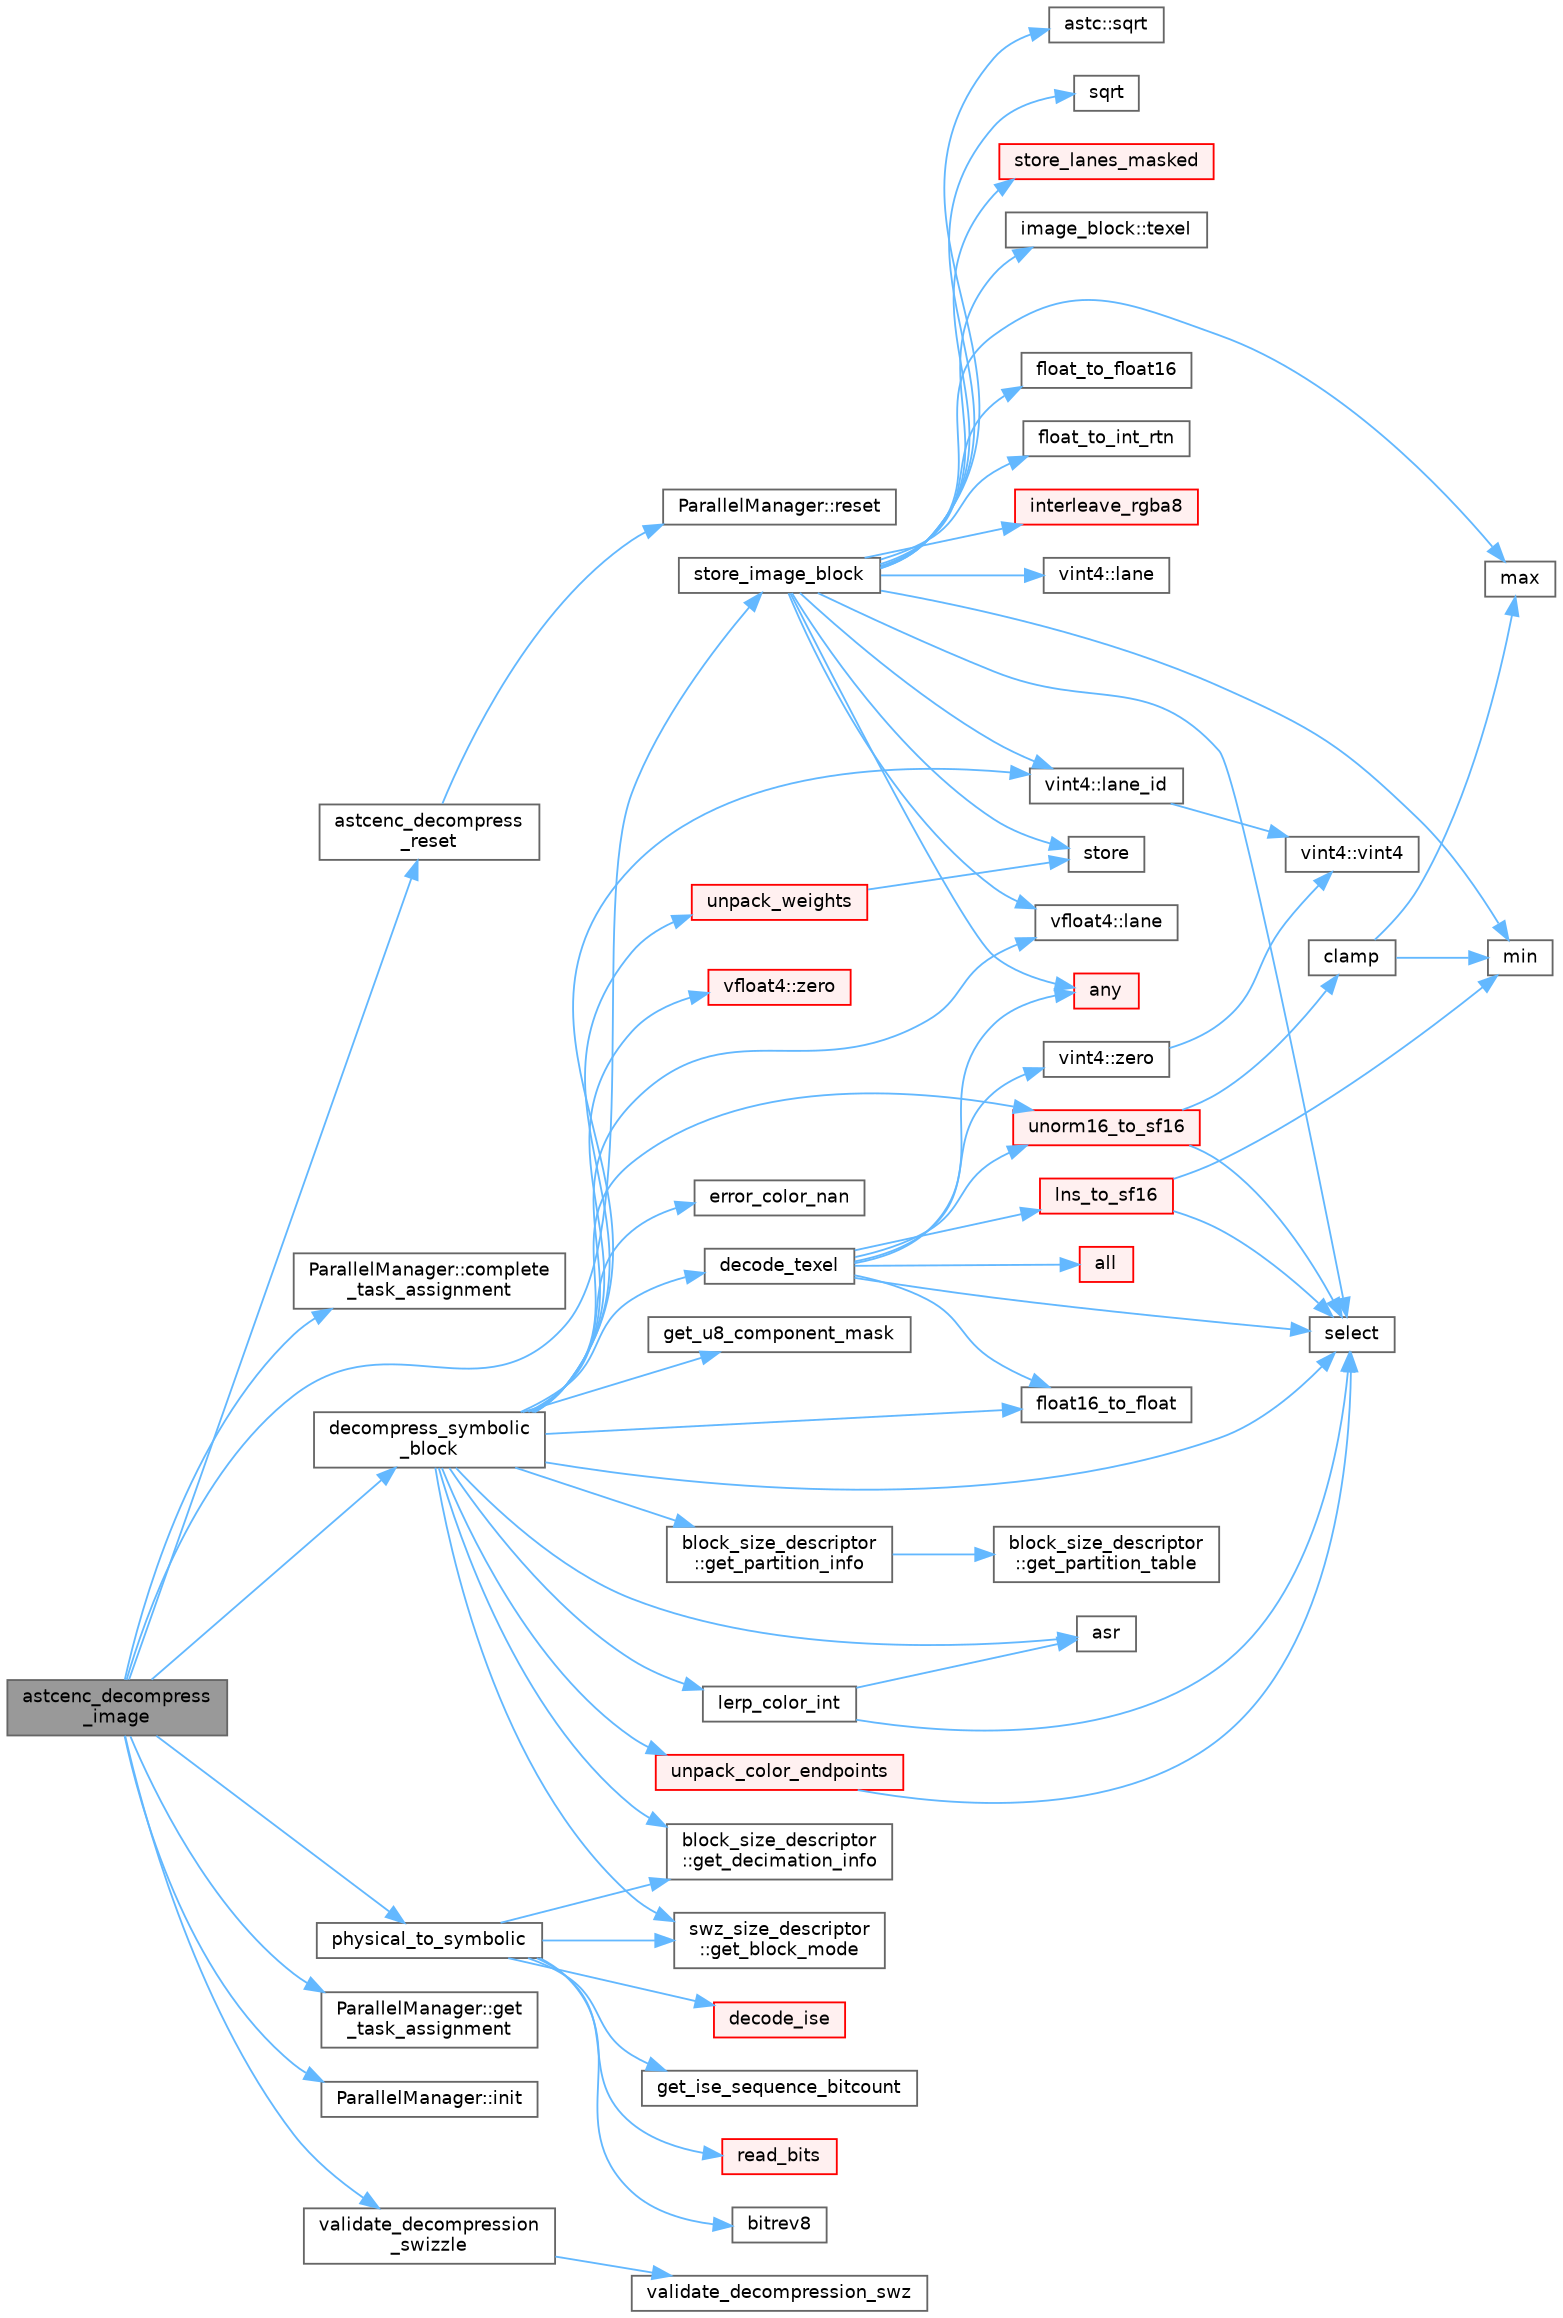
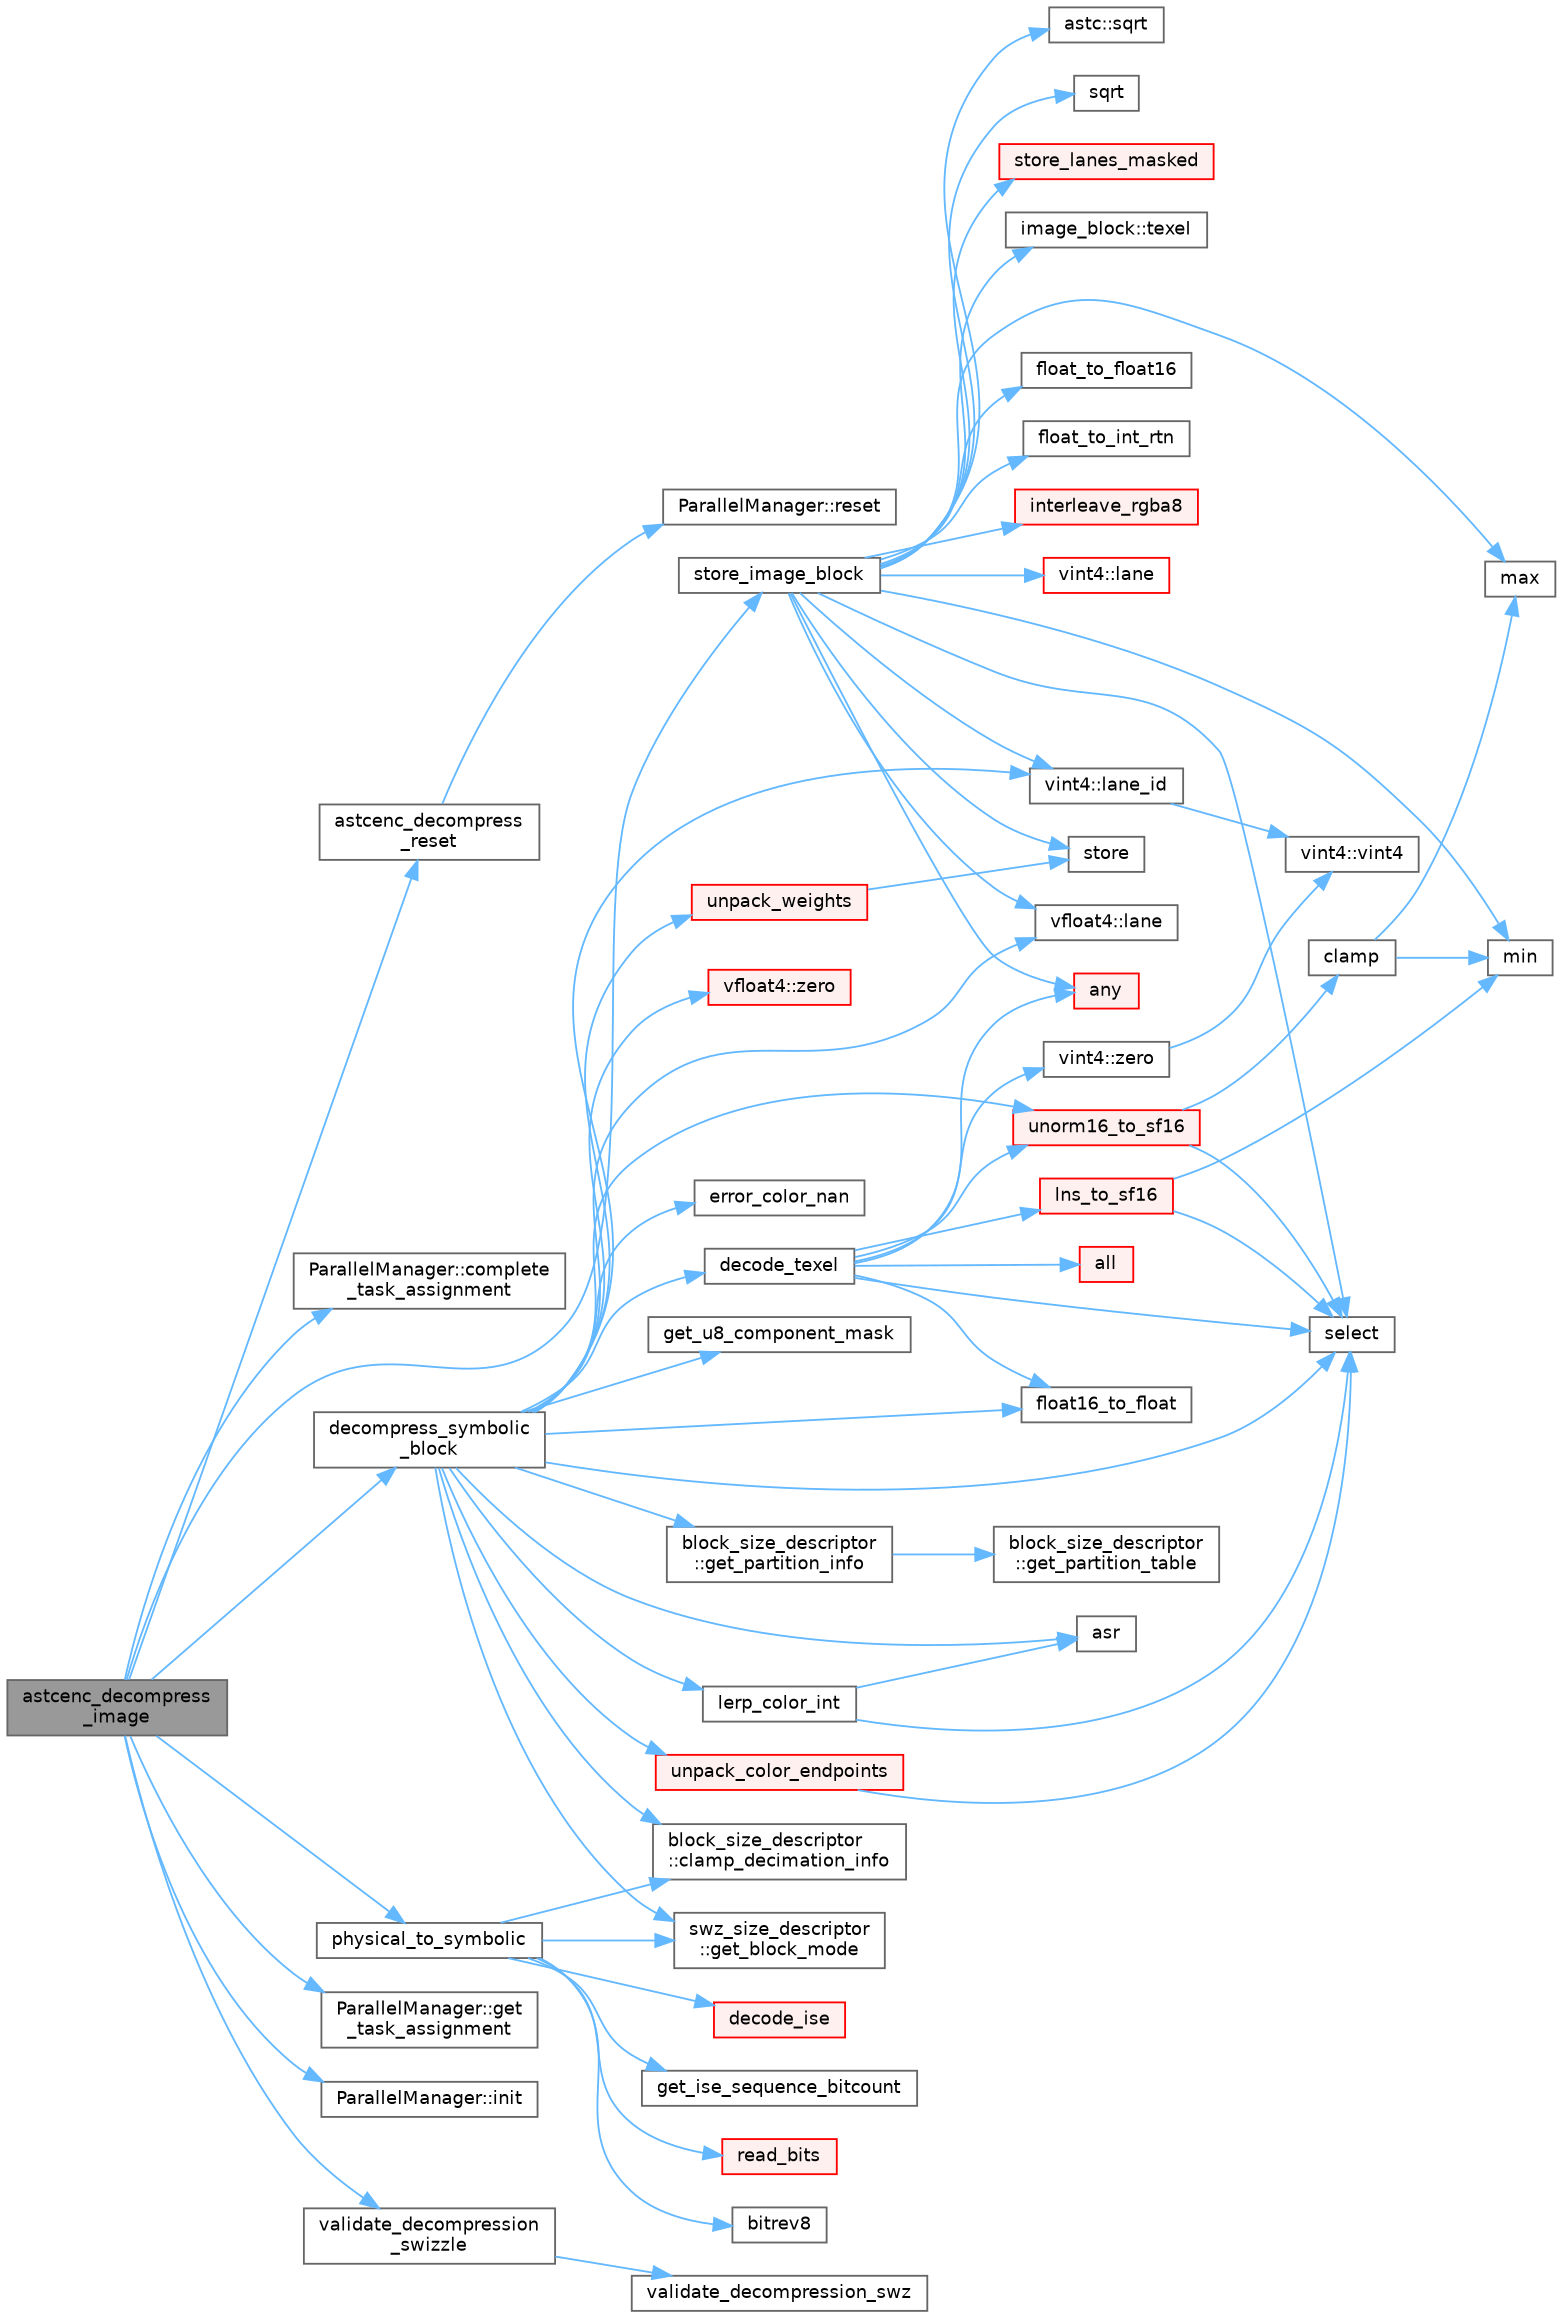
node "vint4::lane": color grey40 -> red
node "block_size_descriptor ::get_decimation_info": label "block_size_descriptor ::get_decimation_info" -> "block_size_descriptor ::clamp_decimation_info"
